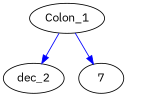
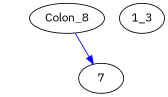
node "Colon_1": label "Colon_1" -> "Colon_8"
node "1_3": added
node "dec_2": removed
